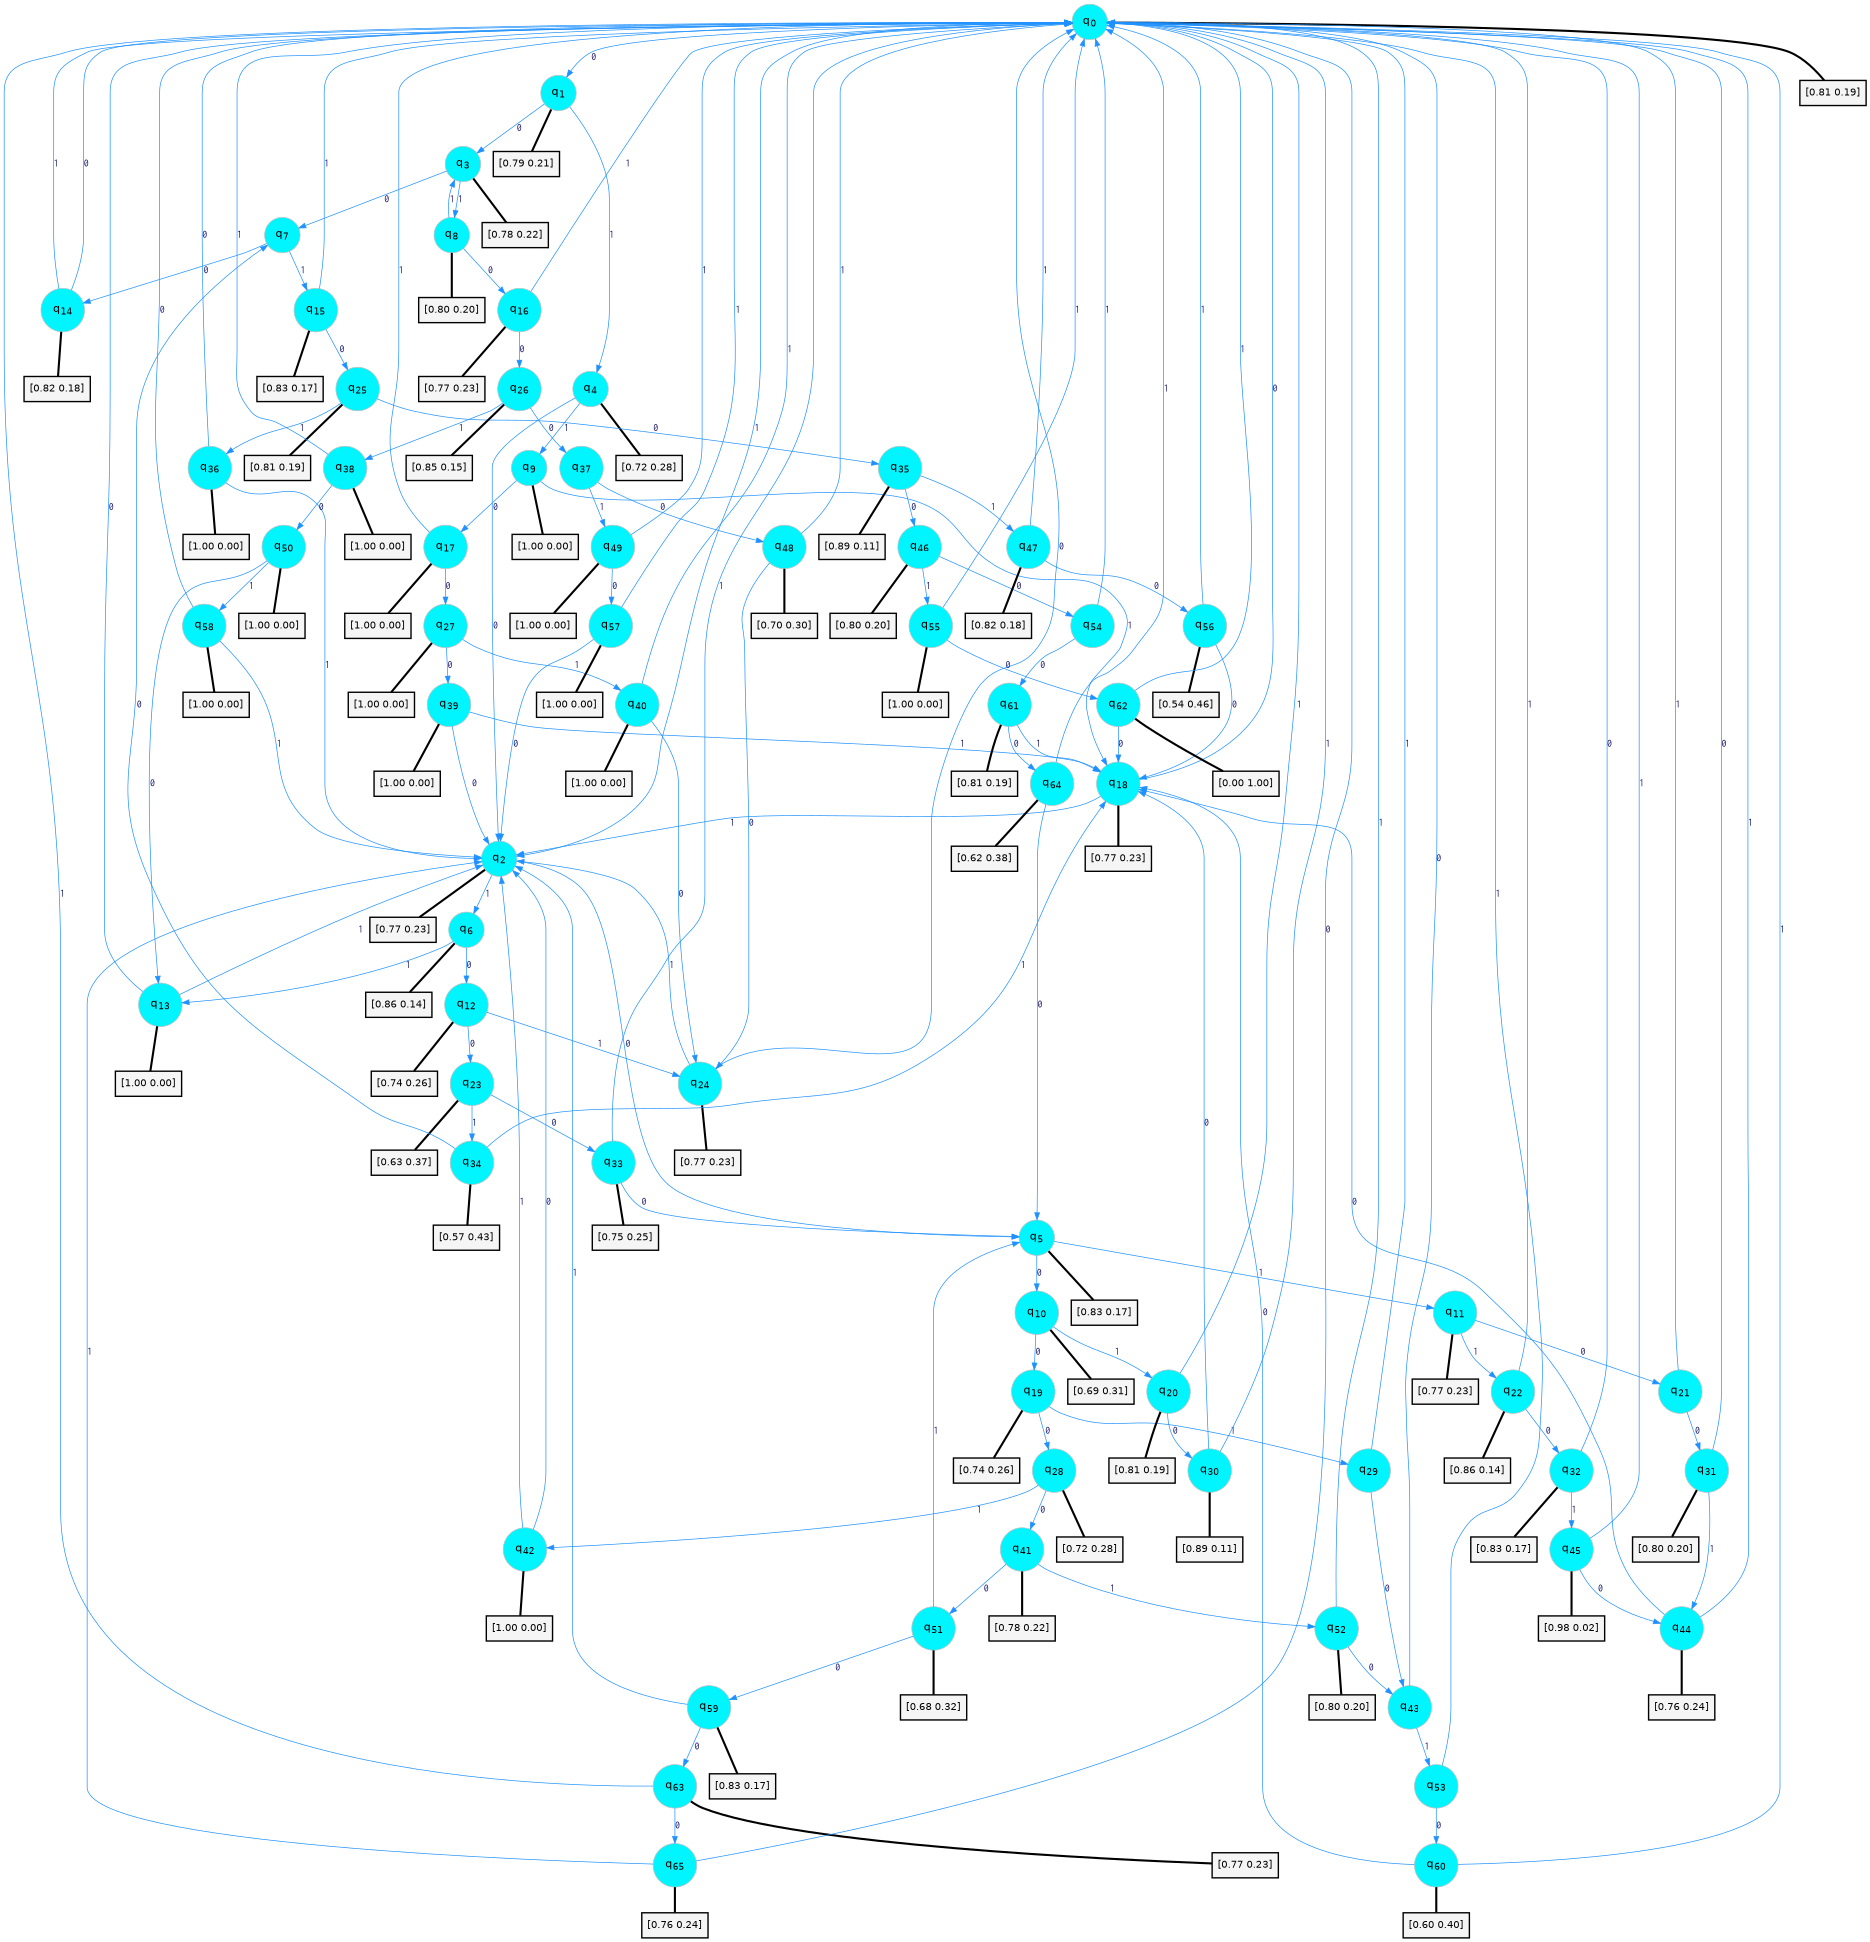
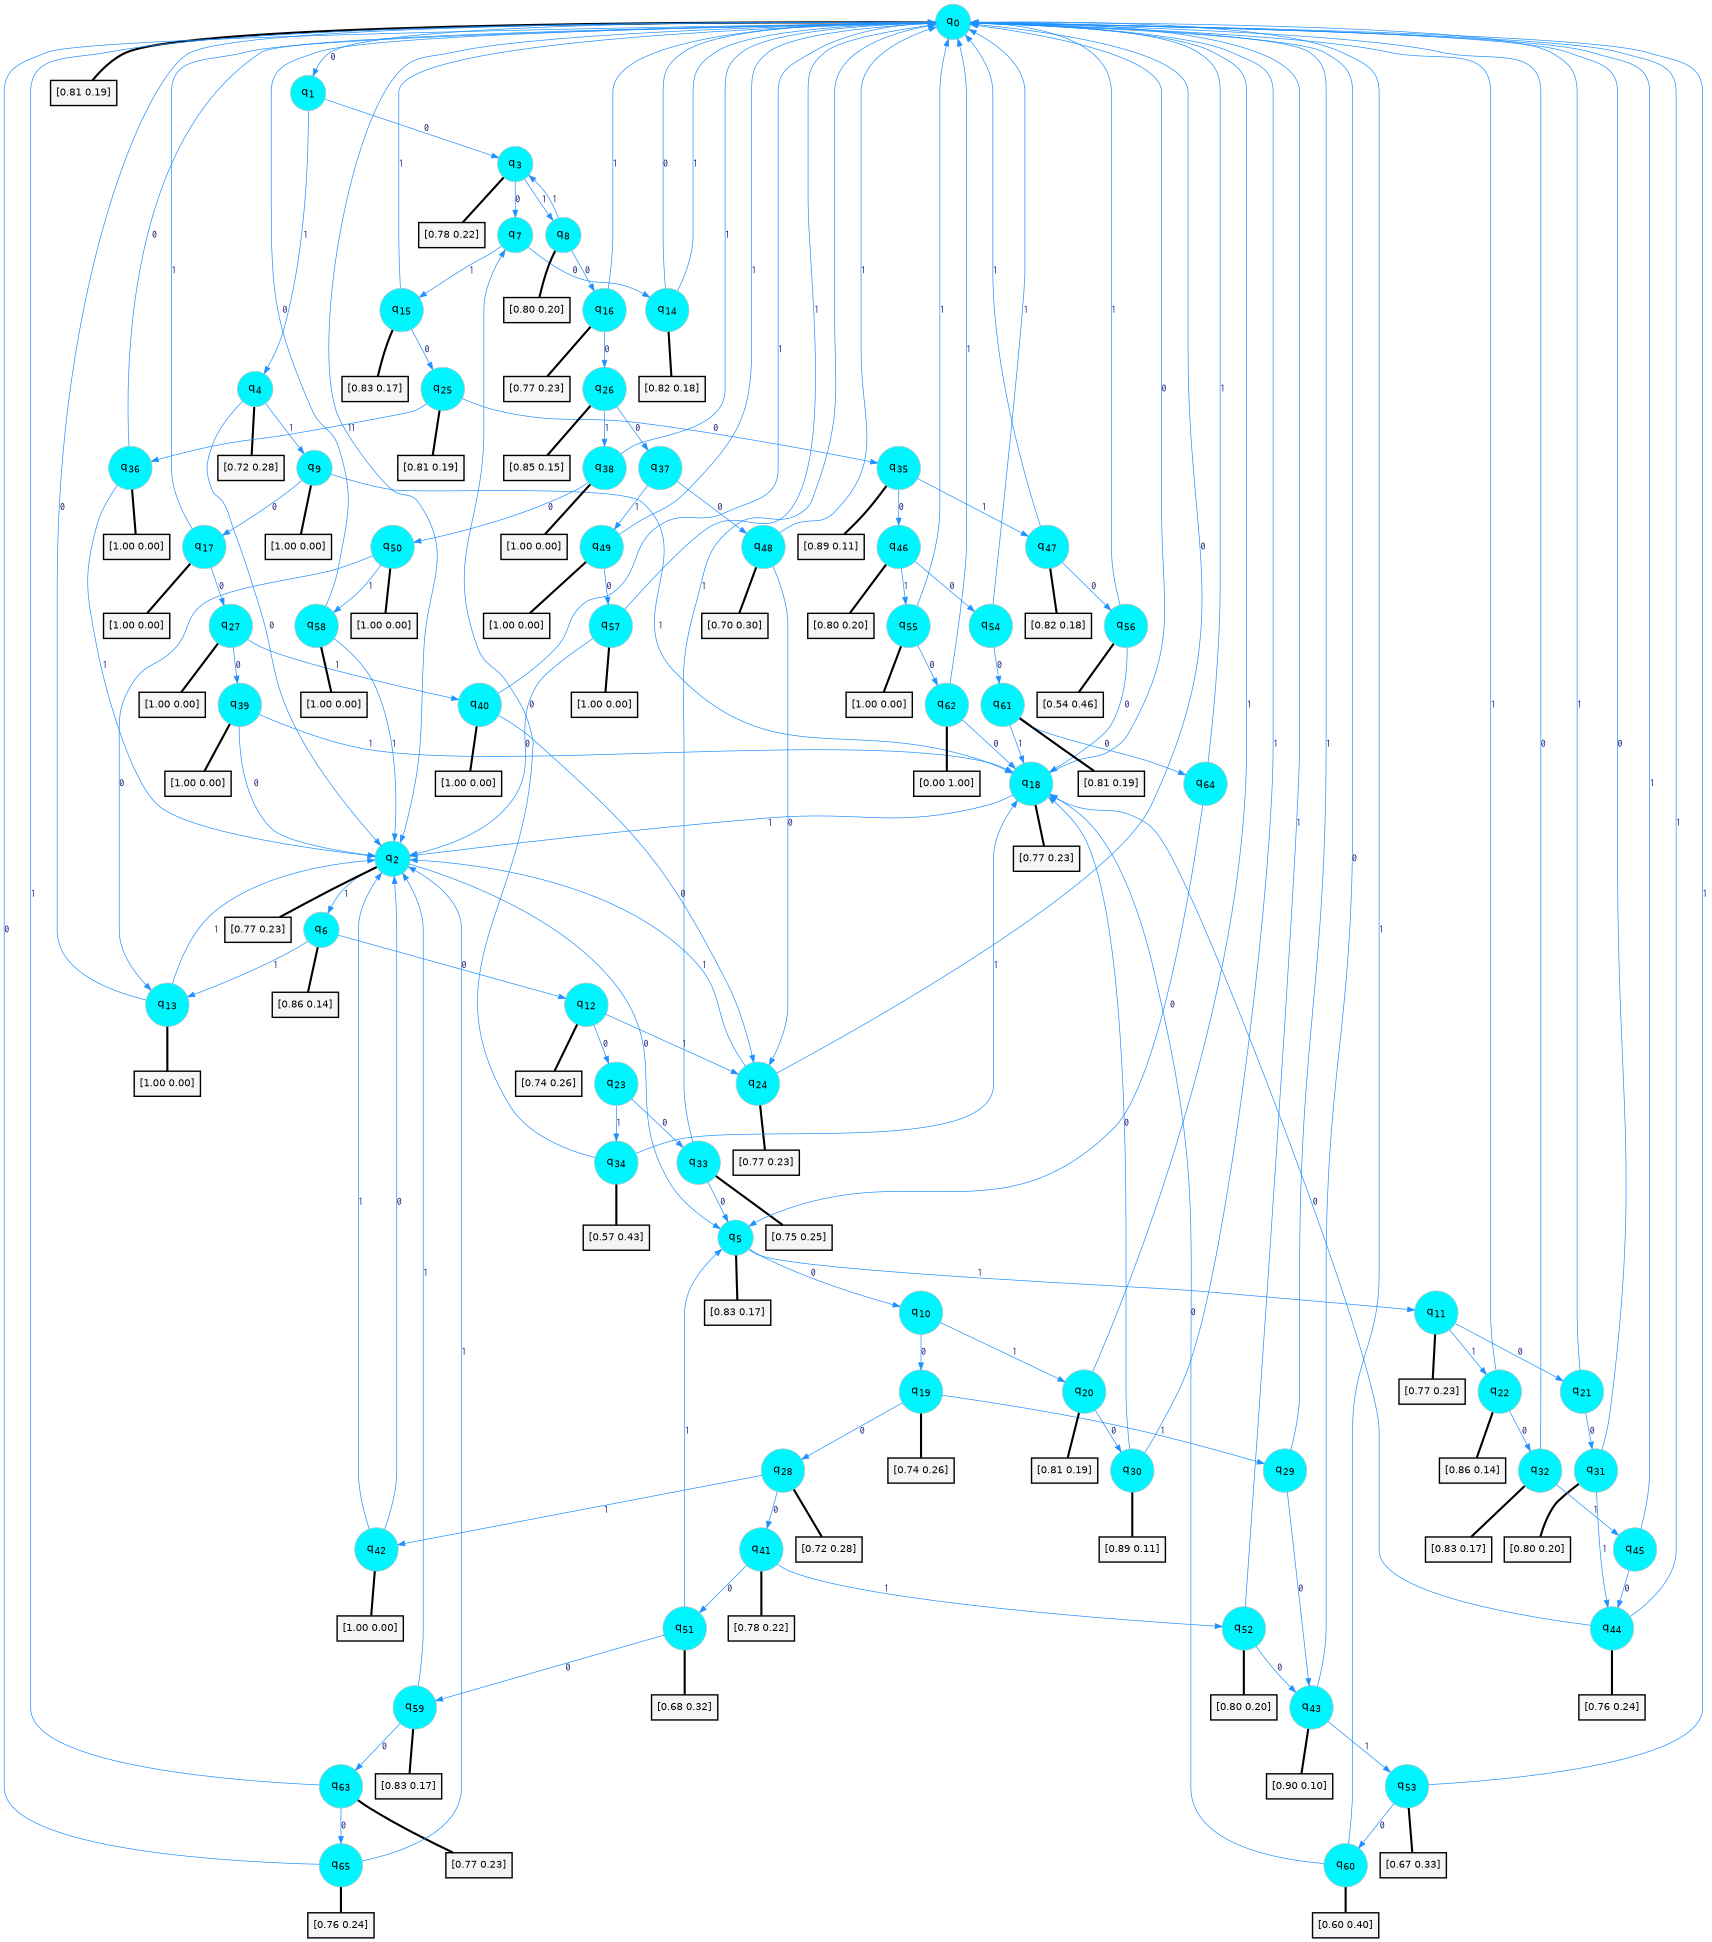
node "[0.79 0.21]": removed
node "[0.62 0.38]": removed
node "[0.63 0.37]": removed
node "[0.69 0.31]": removed
node "[0.98 0.02]": removed
node "[0.90 0.10]": added
node "[0.67 0.33]": added
